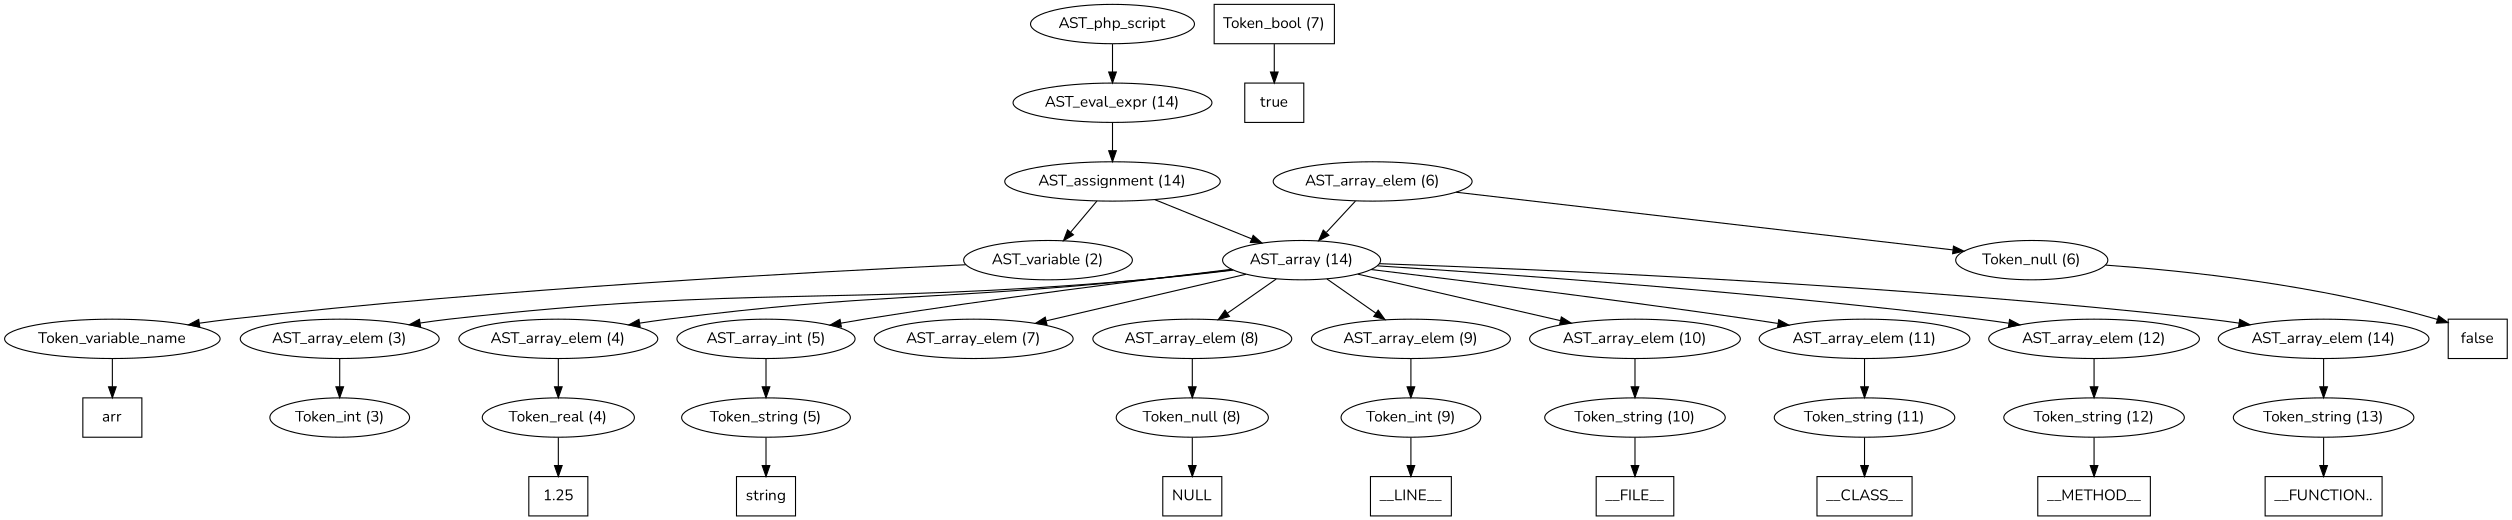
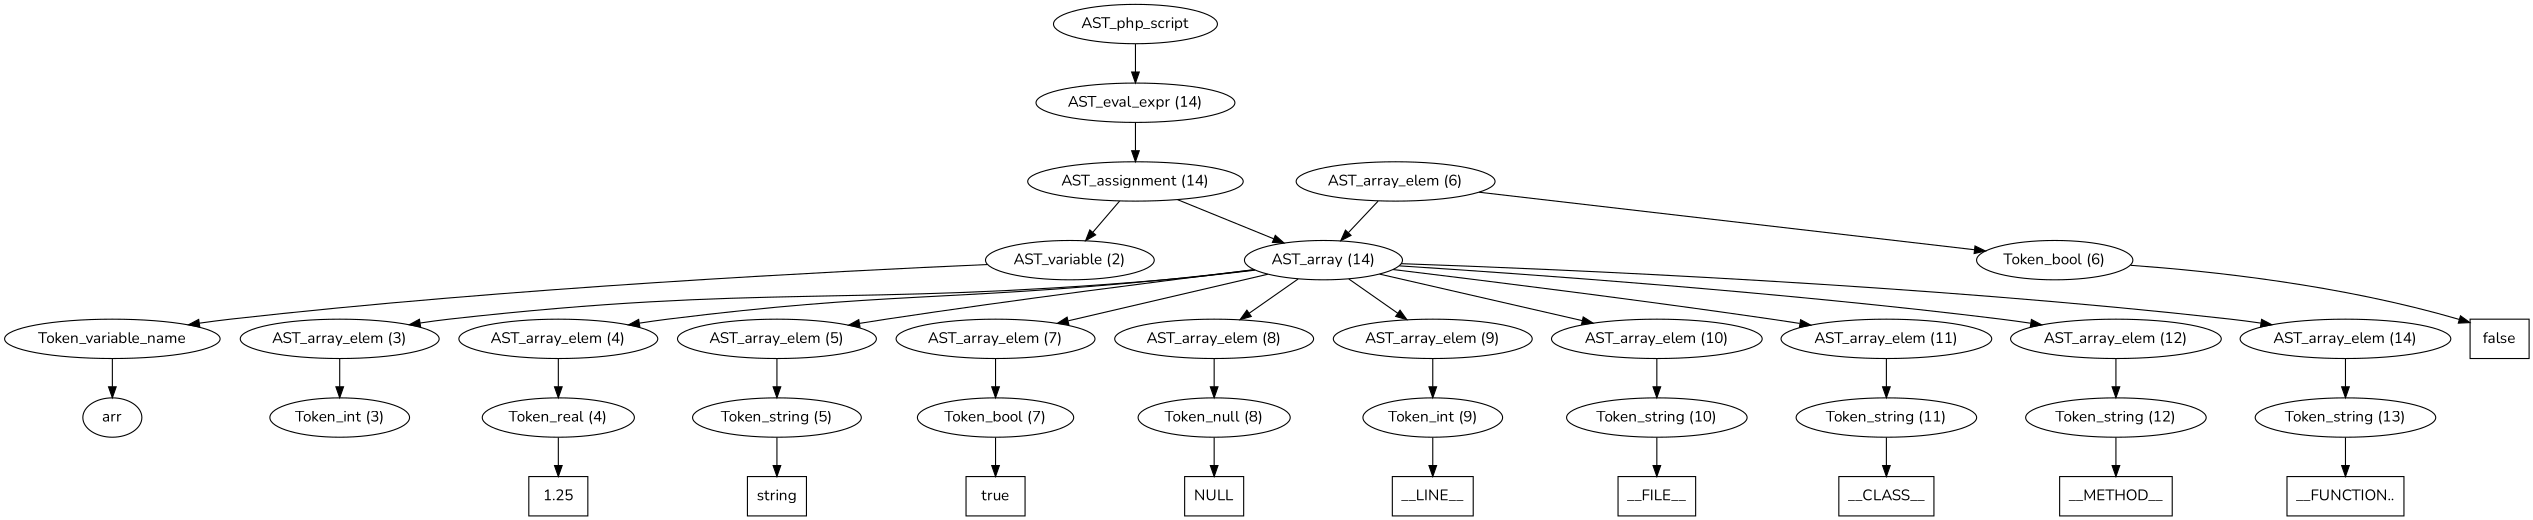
node "Token_bool (7)": shape box -> ellipse
node "Token_null (6)": label "Token_null (6)" -> "Token_bool (6)"
node "AST_array_int (5)": label "AST_array_int (5)" -> "AST_array_elem (5)"
edge "AST_array_elem (7)" -> "Token_bool (7)": added
node "arr": shape box -> ellipse
